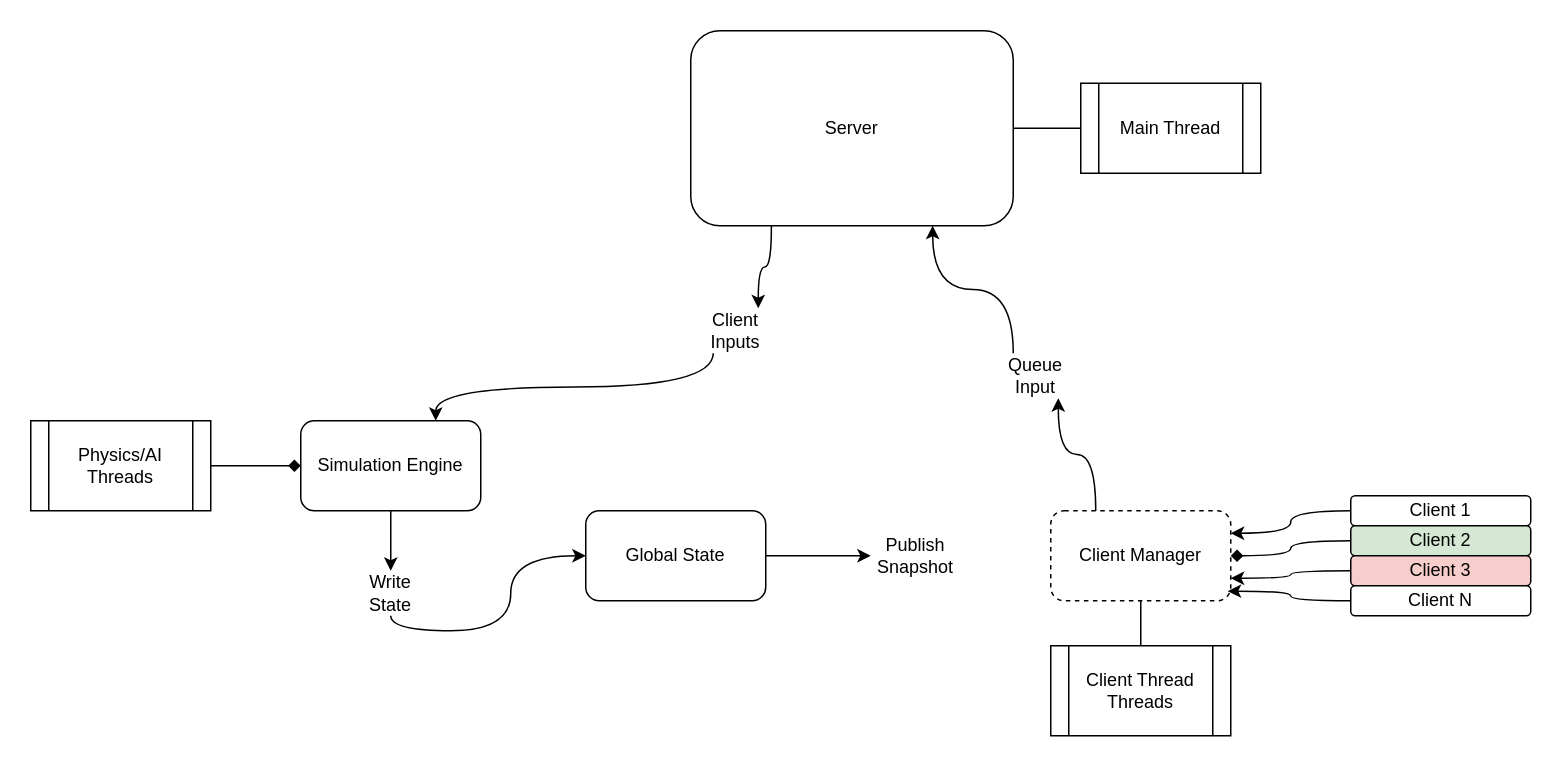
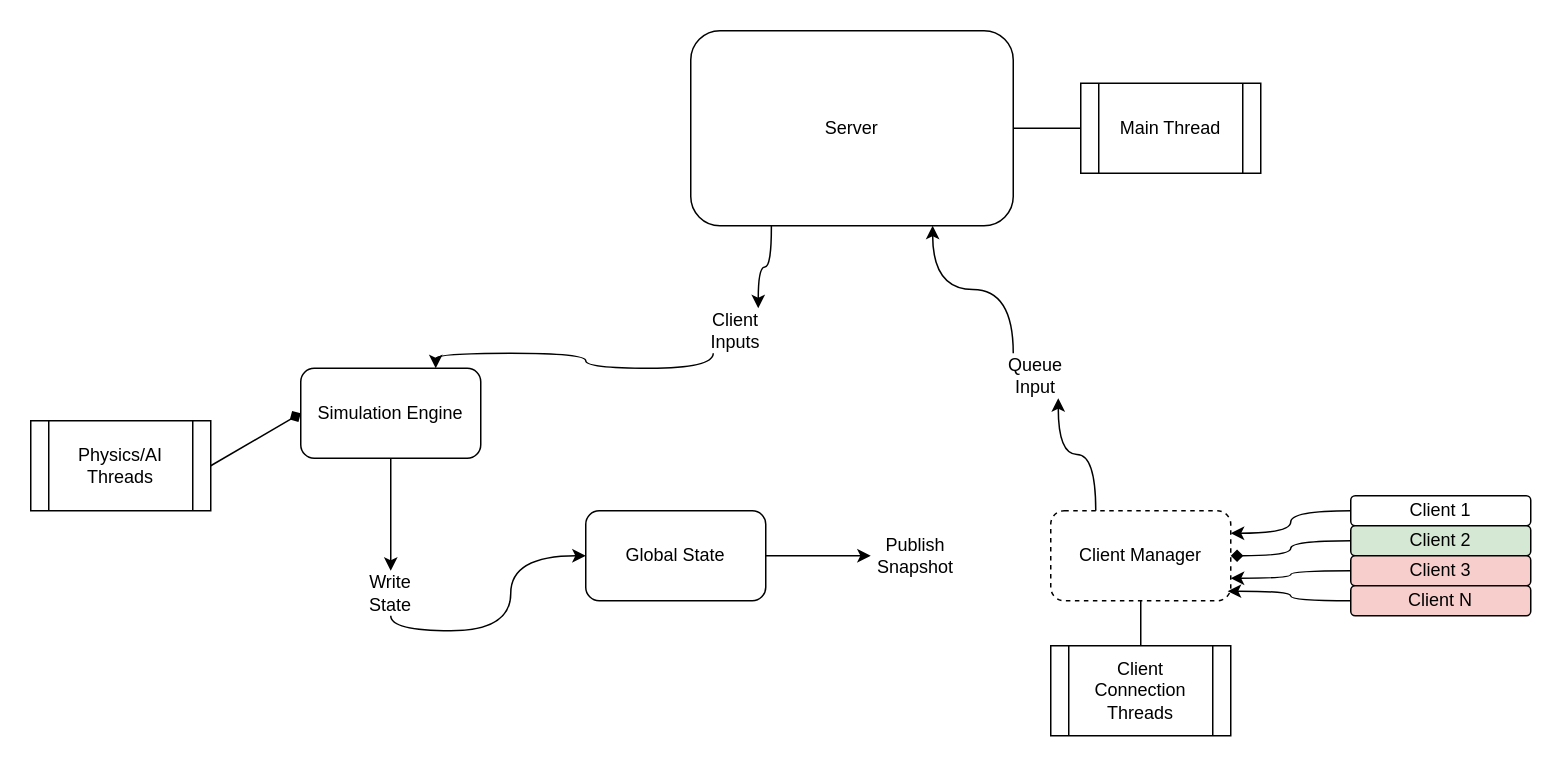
node "Simulation Engine": moved (391, 466) -> (391, 413)
node "Client N": fillcolor #ffffff -> #f8cecc
node "Client Thread Threads": label "Client Thread Threads" -> "Client Connection Threads"
